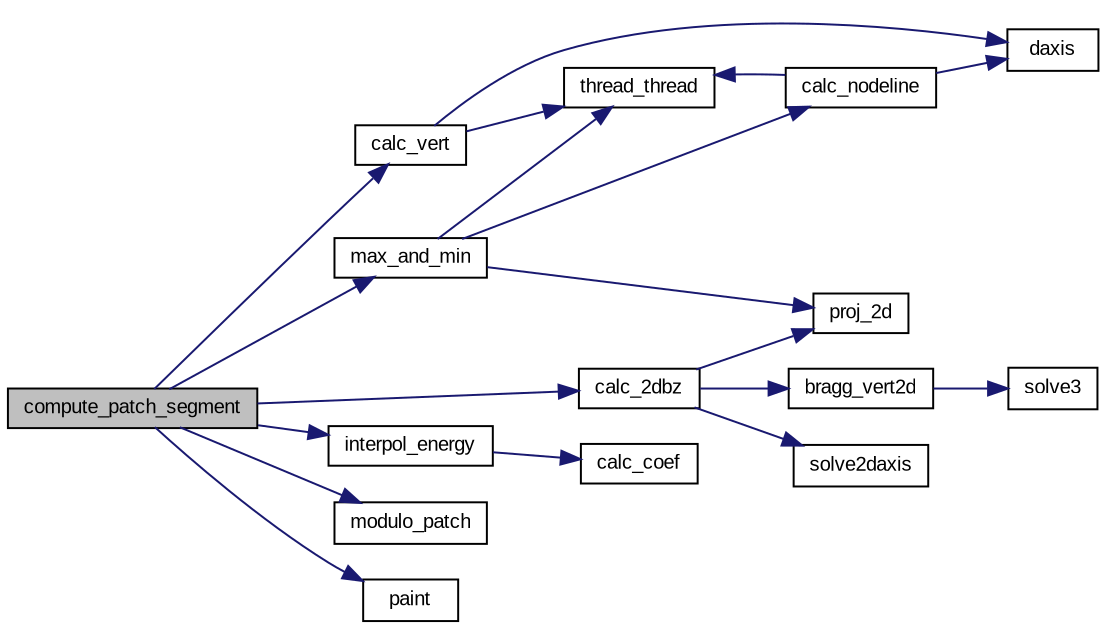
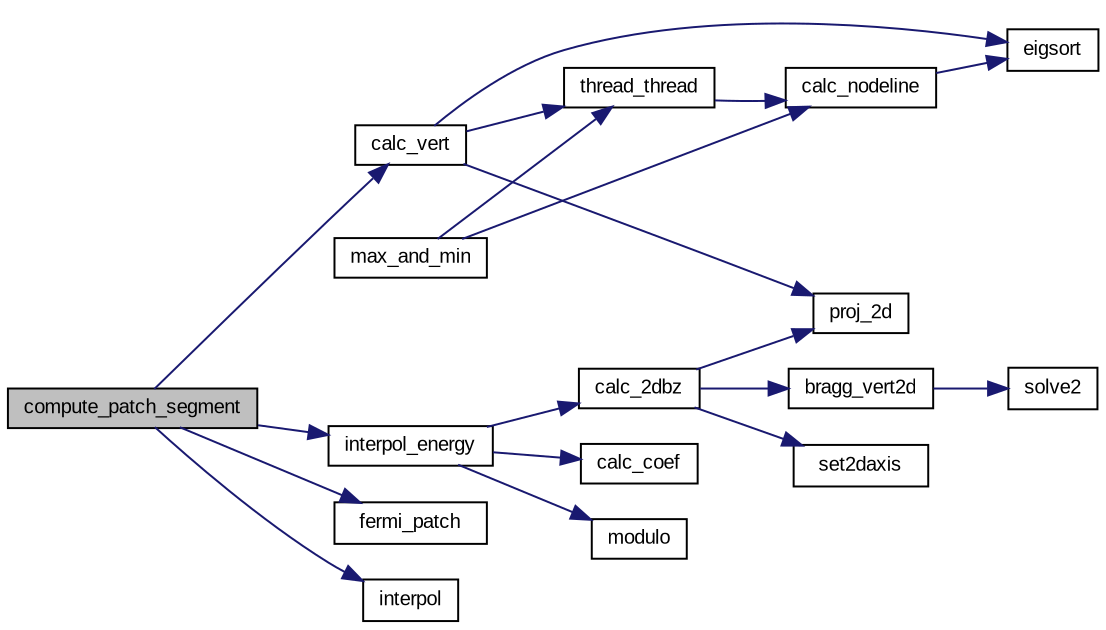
node "daxis": label "daxis" -> "eigsort"
edge "calc_nodeline" -> "thread_thread": reversed
edge "max_and_min" -> "proj_2d": now "calc_vert" -> "proj_2d"
edge "compute_patch_segment" -> "max_and_min": removed
node "solve3": label "solve3" -> "solve2"
edge "compute_patch_segment" -> "calc_2dbz": now "interpol_energy" -> "calc_2dbz"
node "solve2daxis": label "solve2daxis" -> "set2daxis"
node "modulo_patch": label "modulo_patch" -> "fermi_patch"
node "modulo": added
node "paint": label "paint" -> "interpol"
